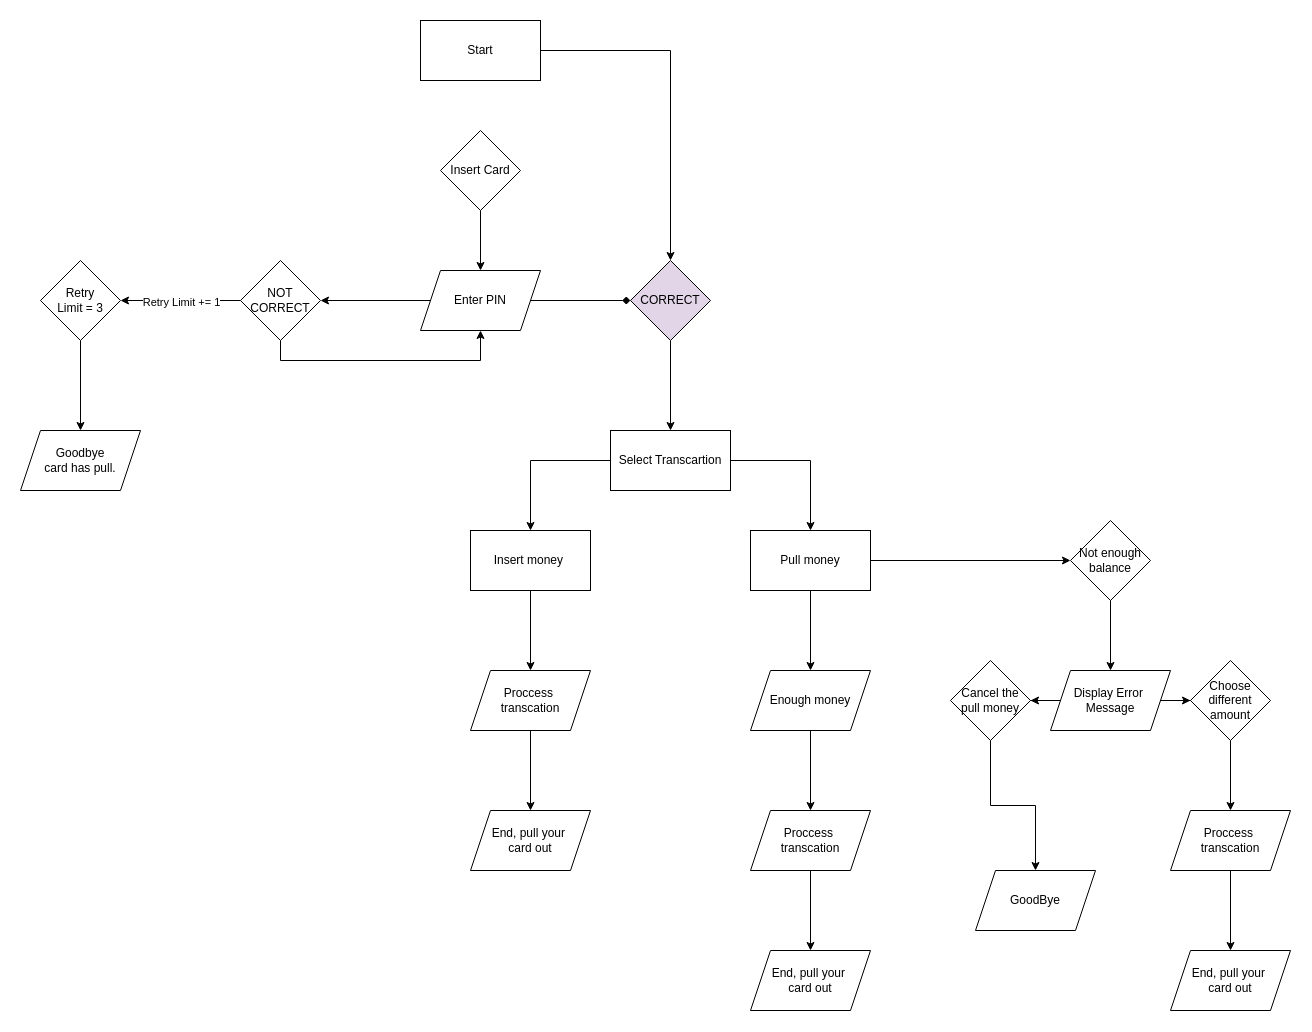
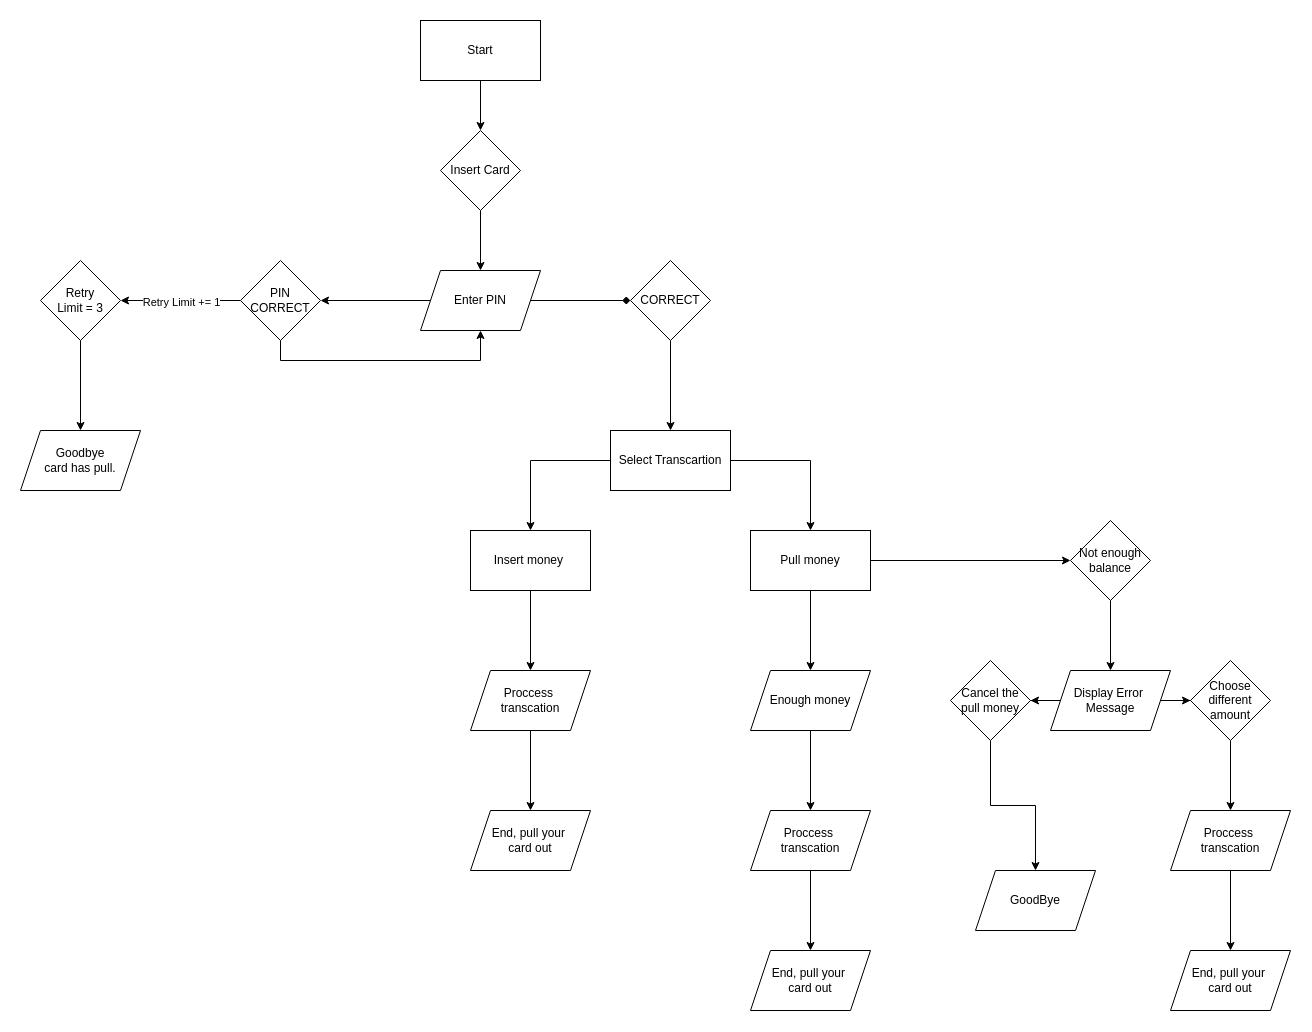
edge "Start" -> "CORRECT": now "Start" -> "Insert Card"
node "NOT CORRECT": label "NOT CORRECT" -> "PIN CORRECT"
node "CORRECT": fillcolor #e1d5e7 -> #ffffff
